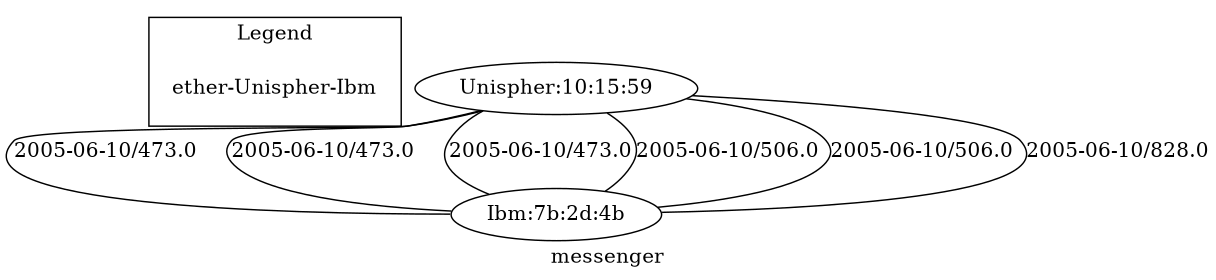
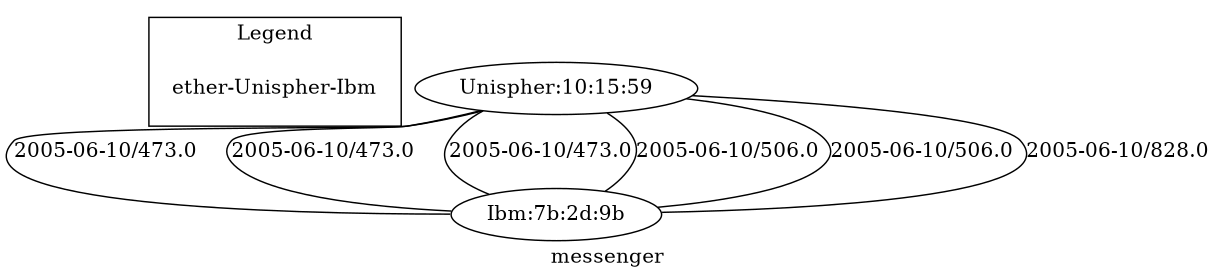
node "Ibm:7b:2d:4b": label "Ibm:7b:2d:4b" -> "Ibm:7b:2d:9b"
